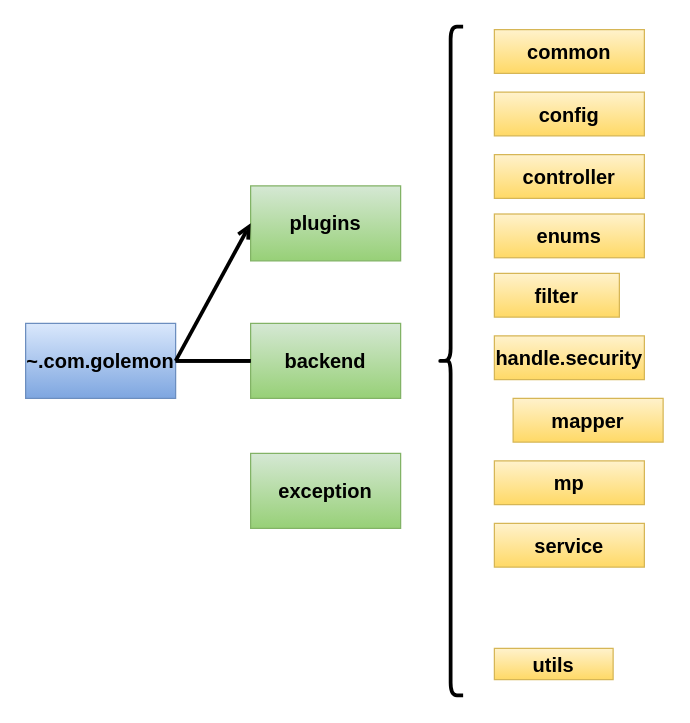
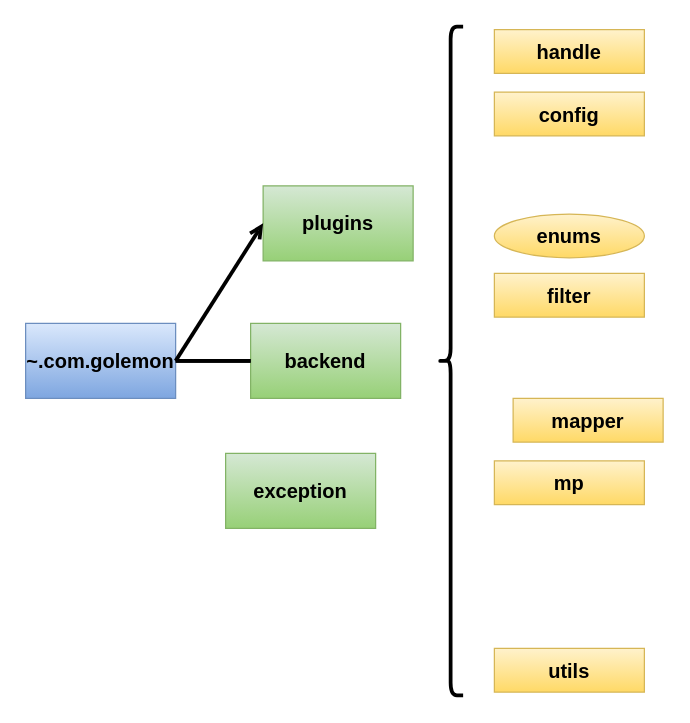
node "common": label "common" -> "handle"
node "controller": removed
node "plugins": moved (326, 223) -> (338, 223)
node "enums": shape rectangle -> ellipse
node "filter": size 125x44 -> 150x44
node "handle.security": removed
node "exception": moved (326, 491) -> (301, 491)
node "service": removed
node "utils": size 119x31 -> 150x44
